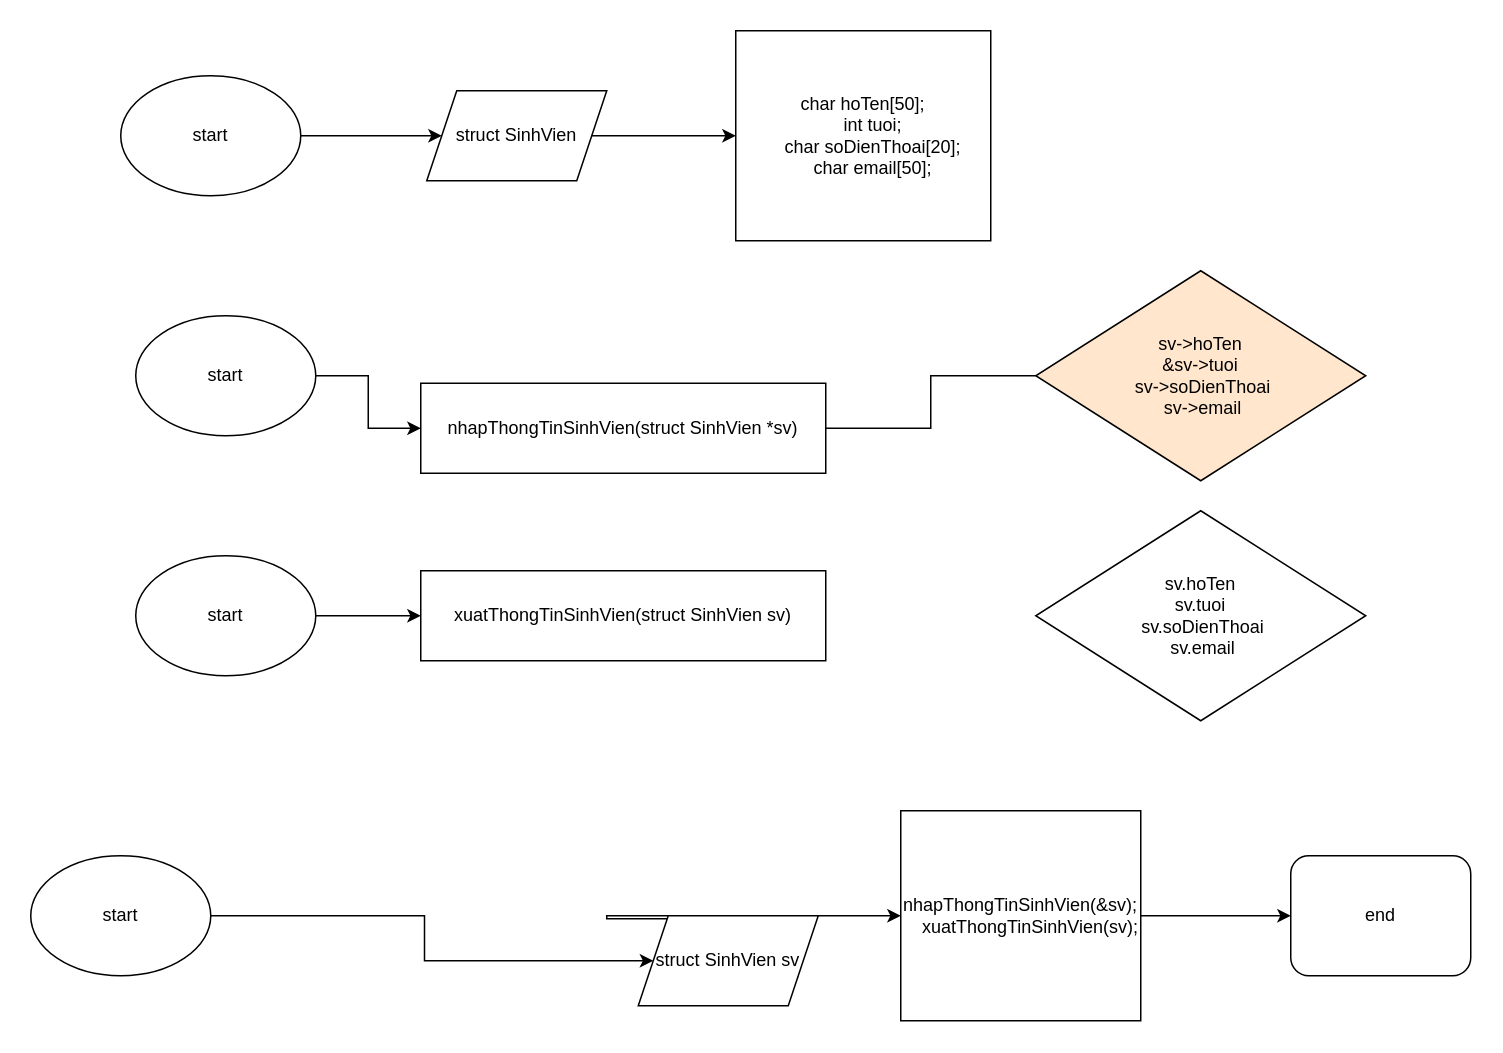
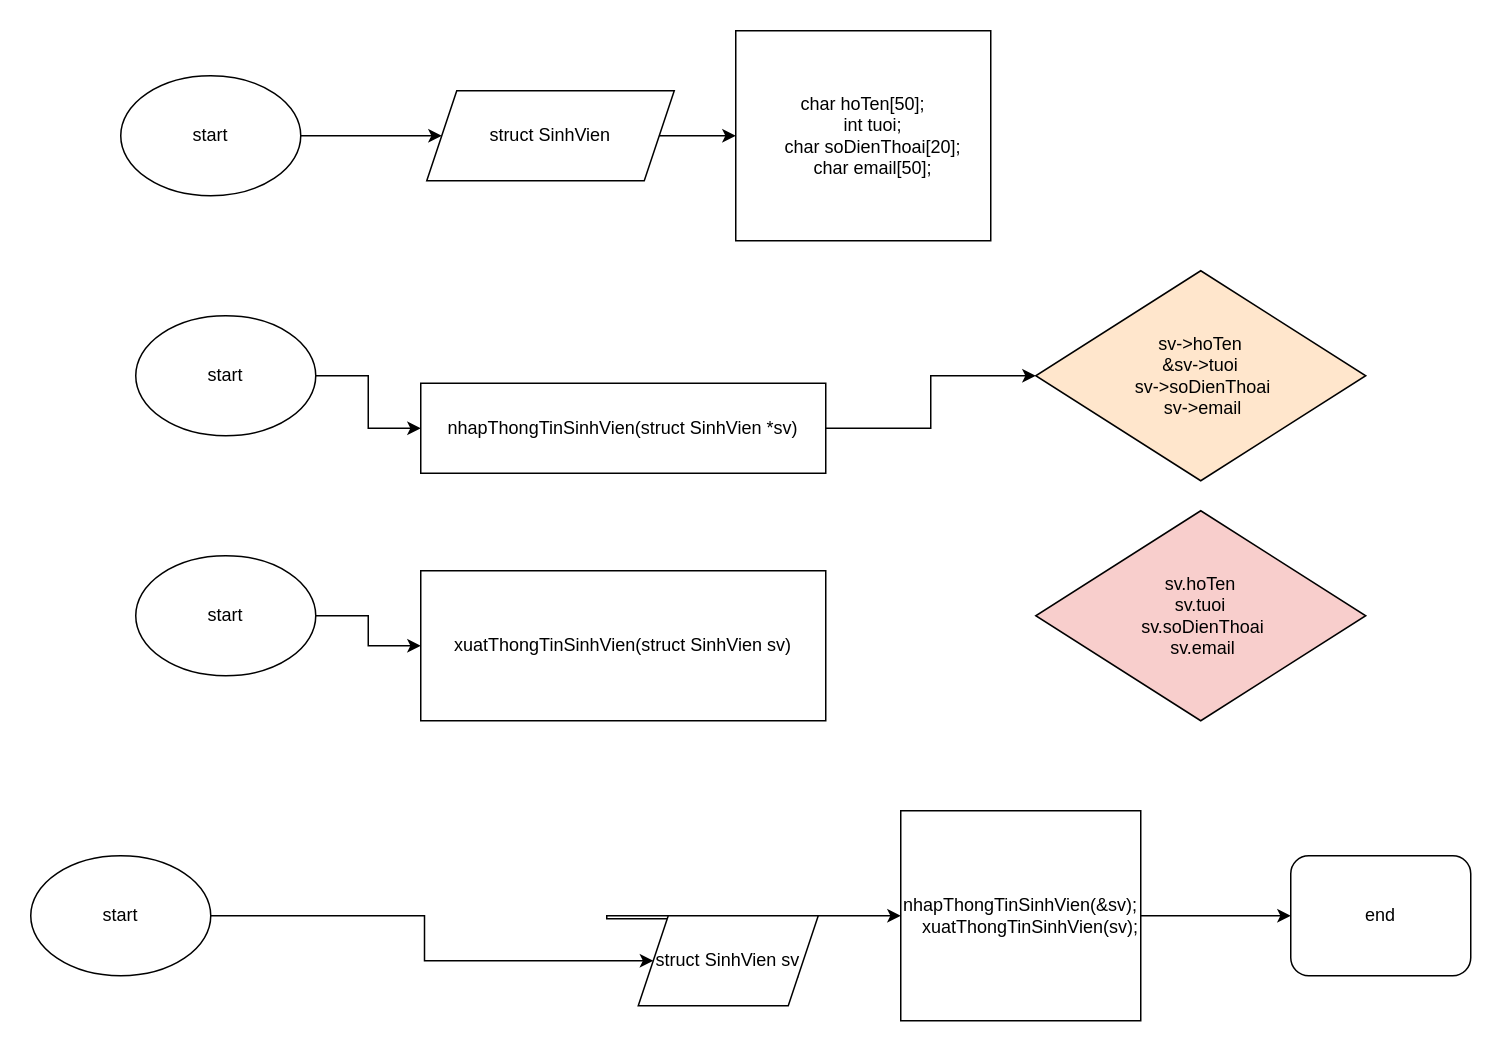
node "struct SinhVien": size 180x90 -> 248x90
edge "sv->hoTen &sv->tuoi sv->soDienThoai sv->email" -- "nhapThongTinSinhVien(struct SinhVien *sv)": arrowhead none -> classic
node "xuatThongTinSinhVien(struct SinhVien sv)": size 405x90 -> 405x150
node "sv.hoTen sv.tuoi sv.soDienThoai sv.email": fillcolor #ffffff -> #f8cecc
